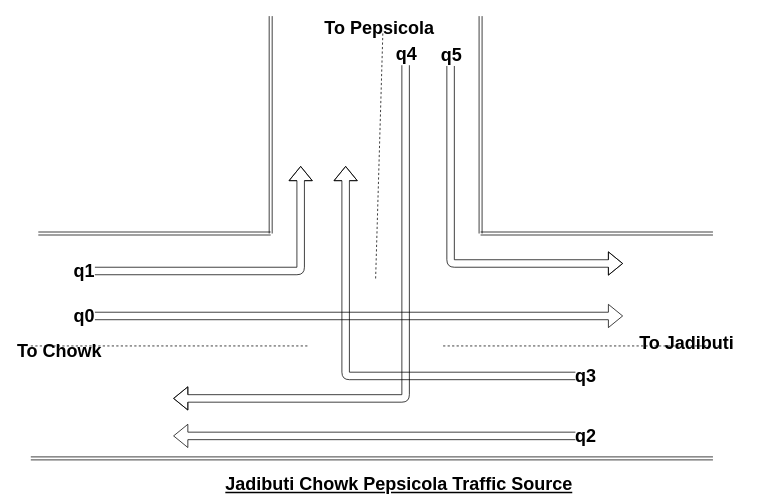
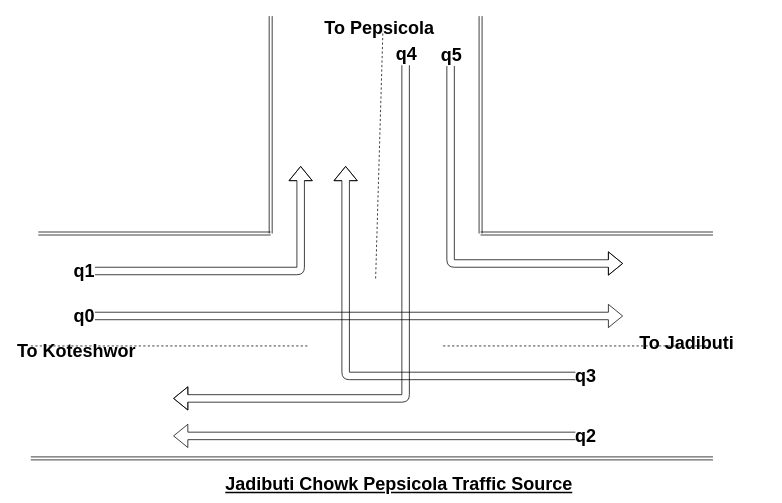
node "To Chowk": label "To Chowk" -> "To Koteshwor"
